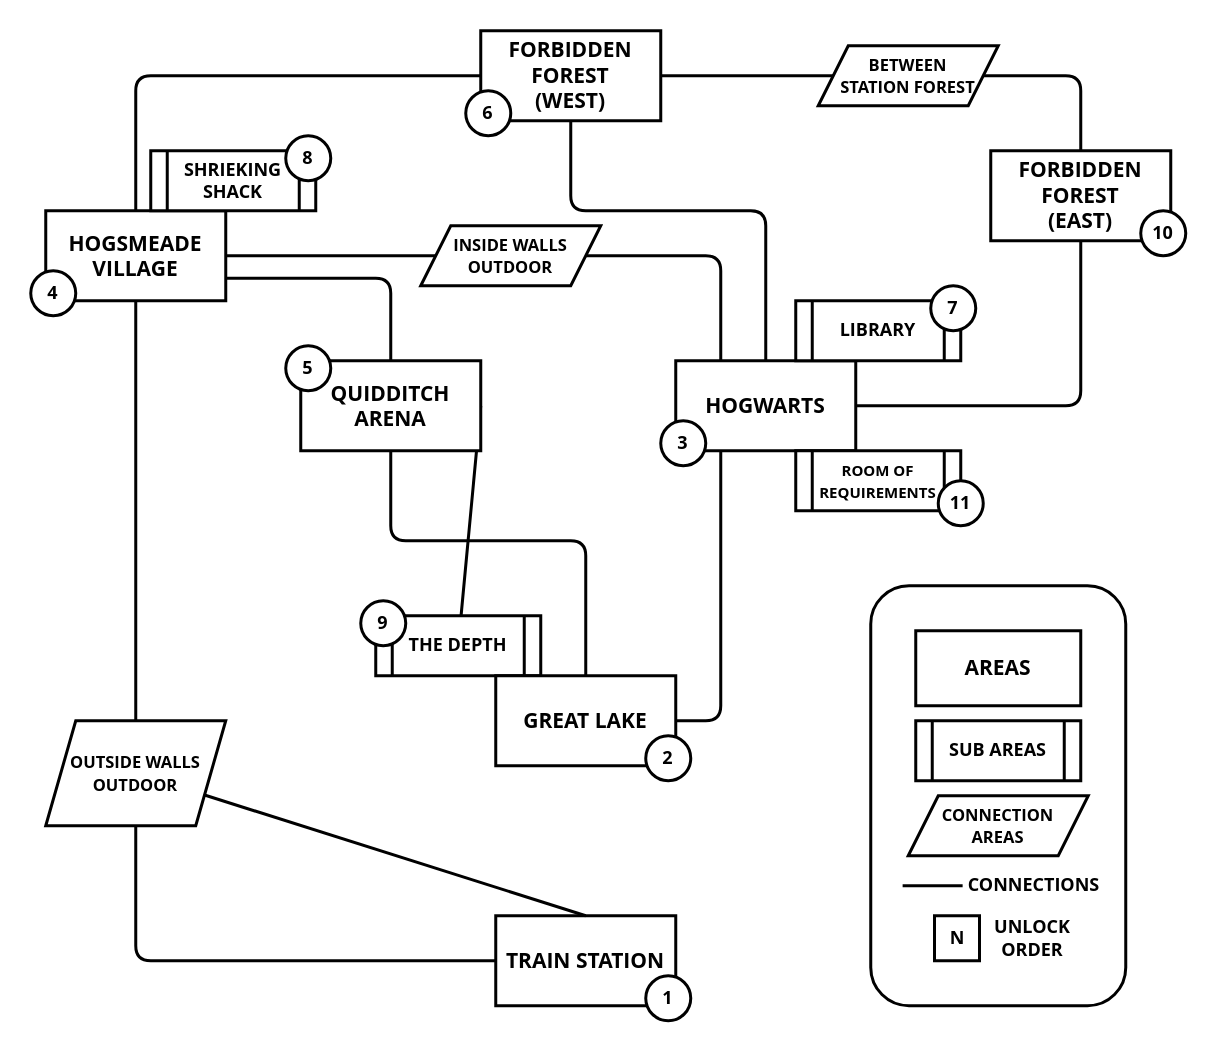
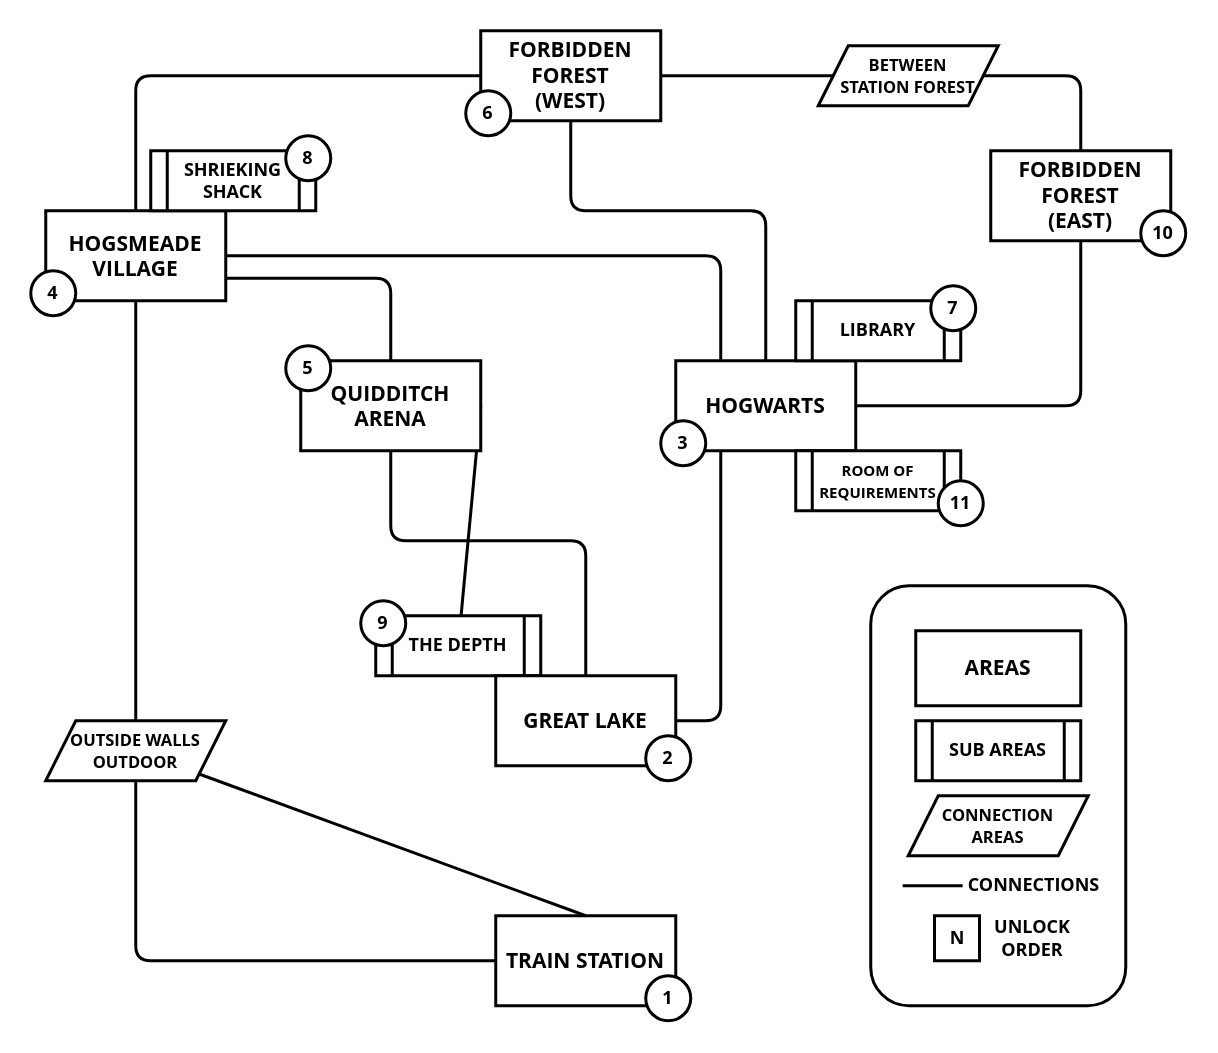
node "INSIDE WALLS OUTDOOR": removed
node "OUTSIDE WALLS OUTDOOR": size 180x105 -> 180x60
